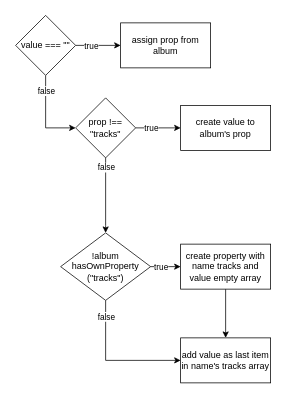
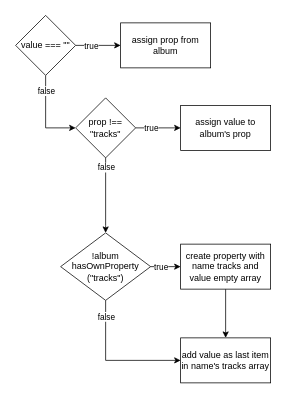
node "create value to album's prop": label "create value to album's prop" -> "assign value to album's prop"
